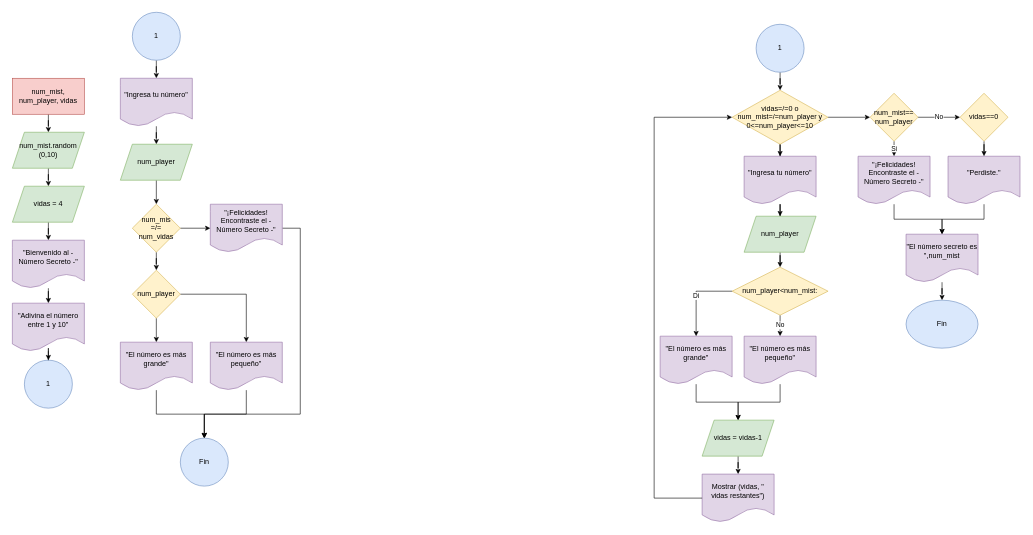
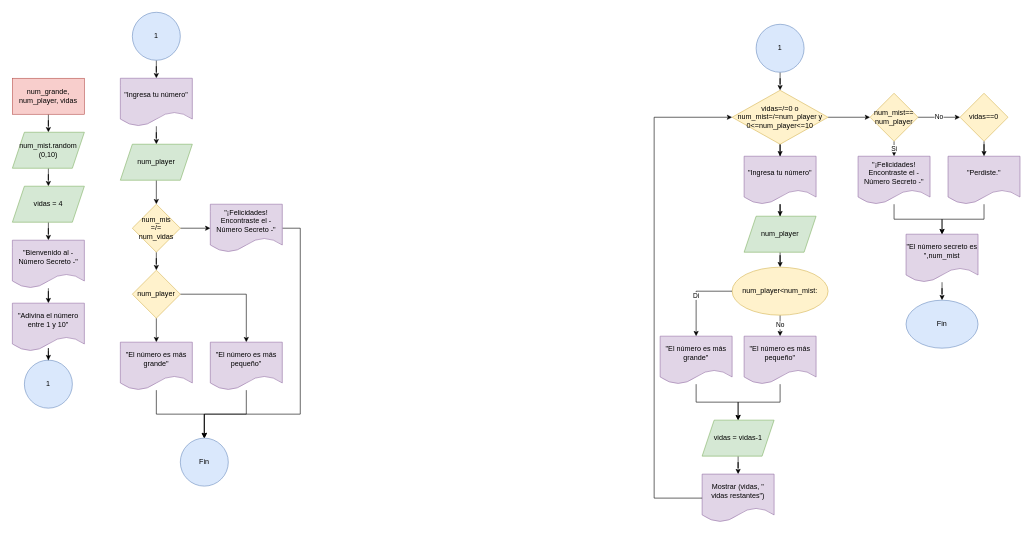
node "num_mist, num_player, vidas": label "num_mist, num_player, vidas" -> "num_grande, num_player, vidas"
node "num_player<num_mist:": shape diamond -> ellipse
